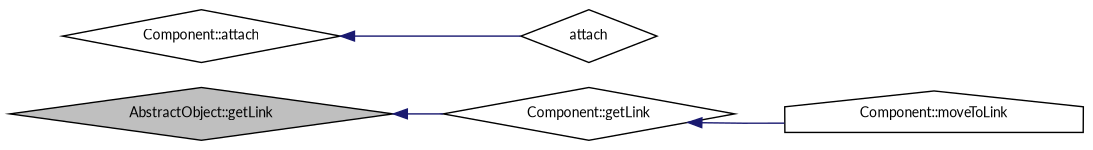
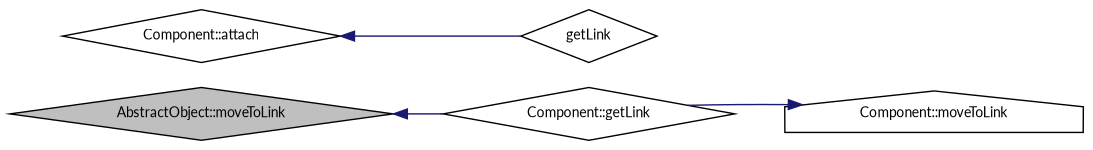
node "attach": label "attach" -> "getLink"
node "AbstractObject::getLink": label "AbstractObject::getLink" -> "AbstractObject::moveToLink"
edge "Component::moveToLink" -> "Component::getLink": reversed
